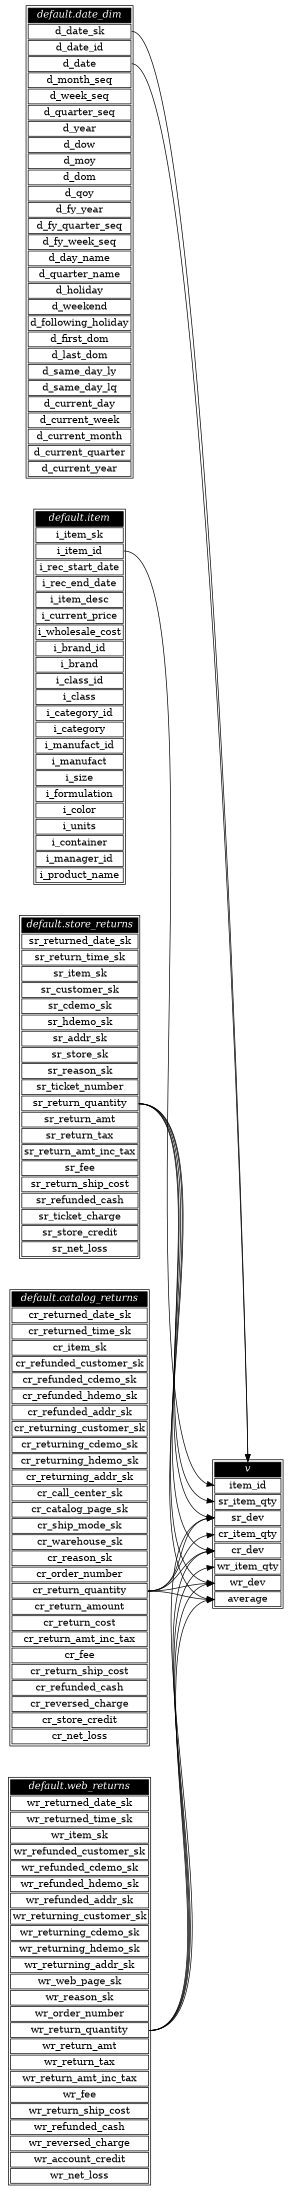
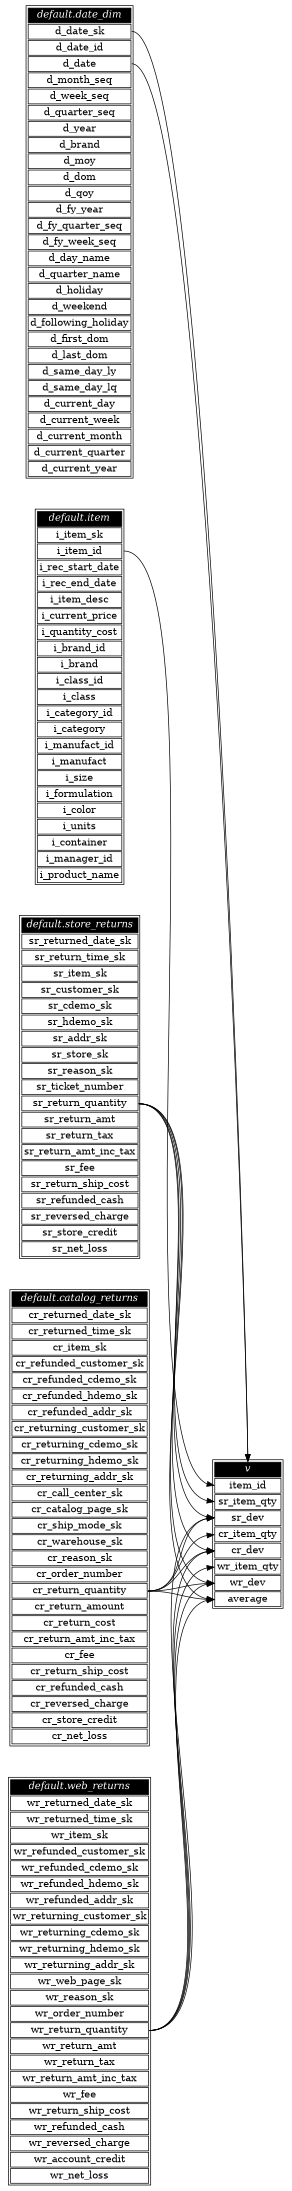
node "default.date_dim": text "d_dow" -> "d_brand"
node "default.item": text "i_wholesale_cost" -> "i_quantity_cost"
node "default.store_returns": text "sr_ticket_charge" -> "sr_reversed_charge"
